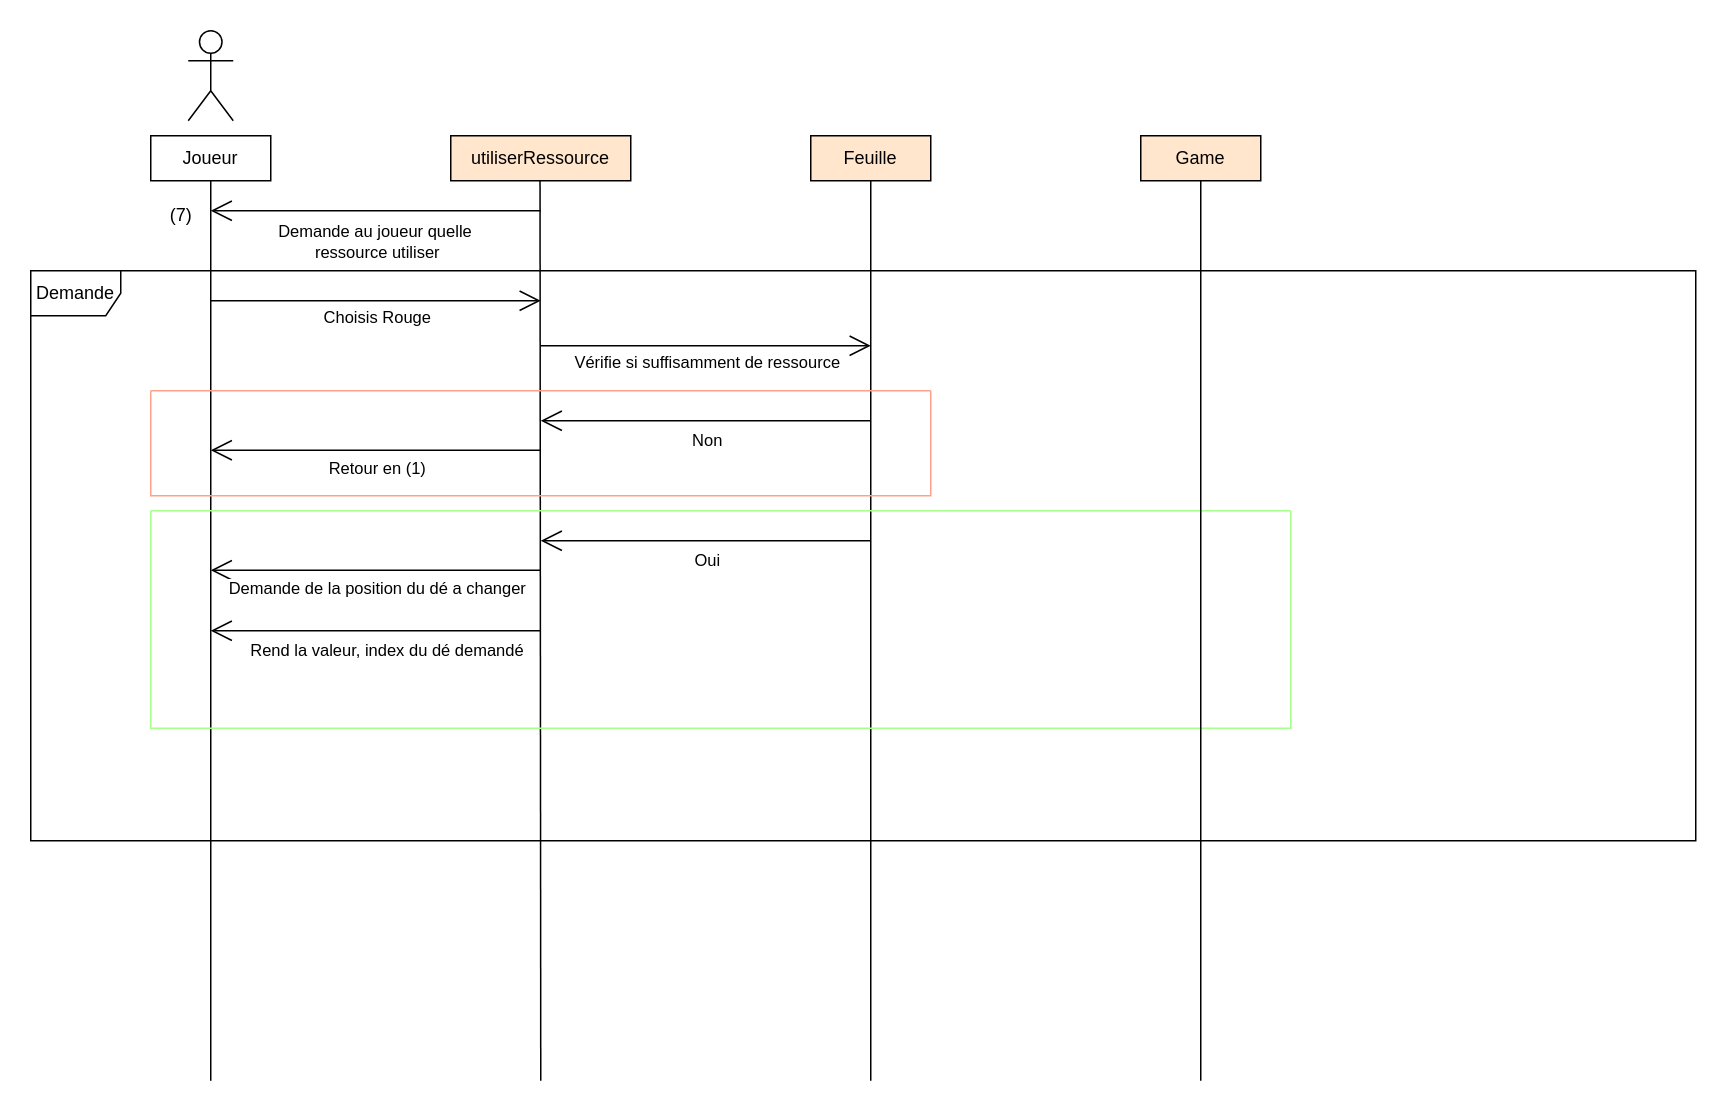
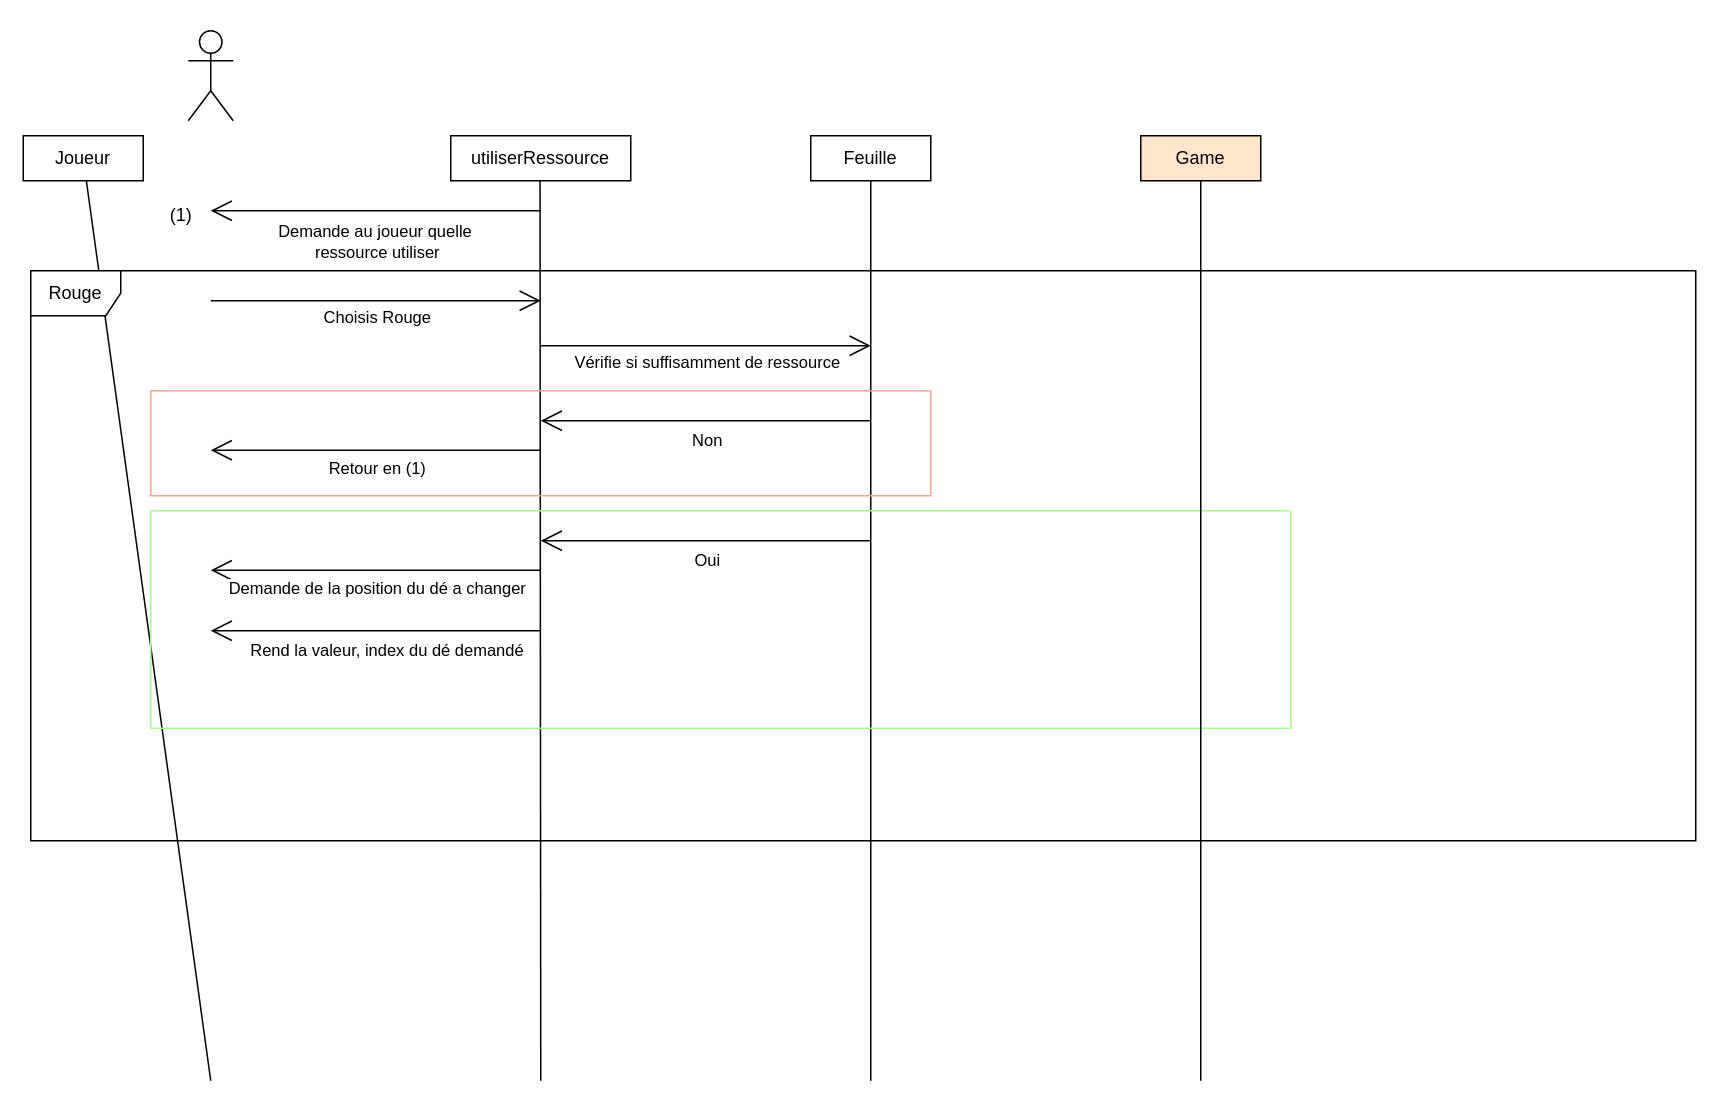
node "Joueur": moved (211, 158) -> (83, 158)
node "utiliserRessource": fillcolor #ffe6cc -> #ffffff
node "Feuille": fillcolor #ffe6cc -> #ffffff
node "(7)": label "(7)" -> "(1)"
node "Demande": label "Demande" -> "Rouge"
